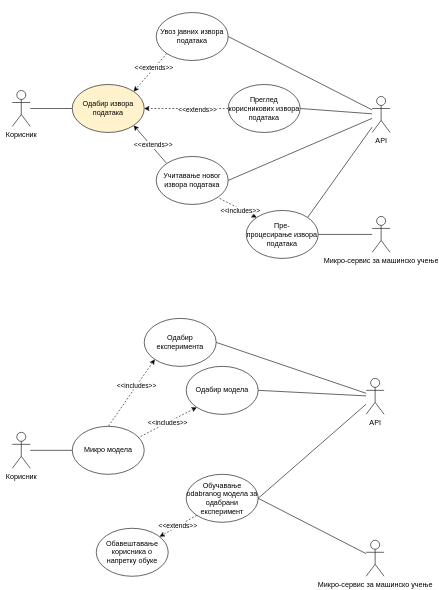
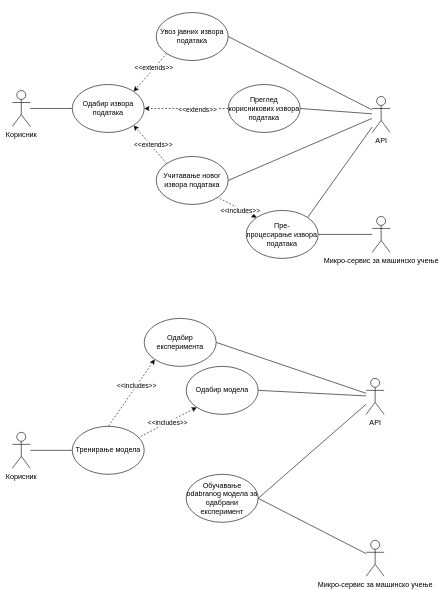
node "Одабир извора података": fillcolor #fff2cc -> #ffffff
edge "Учитавање новог извора података" -> "Одабир извора података": style solid -> dashed
node "Микро модела": label "Микро модела" -> "Тренирање модела"
edge "Обучавање odabranog модела за одабрани експеримент" -> "Обавештавање корисника о напретку обуке": removed, label "<<extends>>"
node "Обавештавање корисника о напретку обуке": removed
